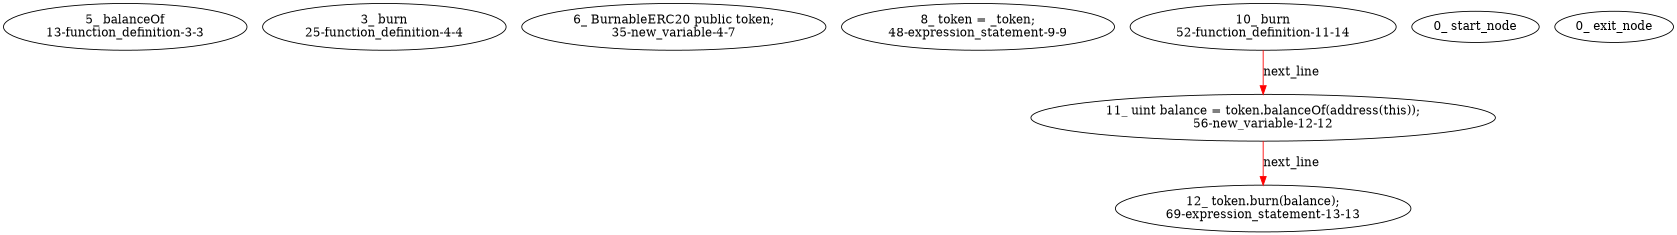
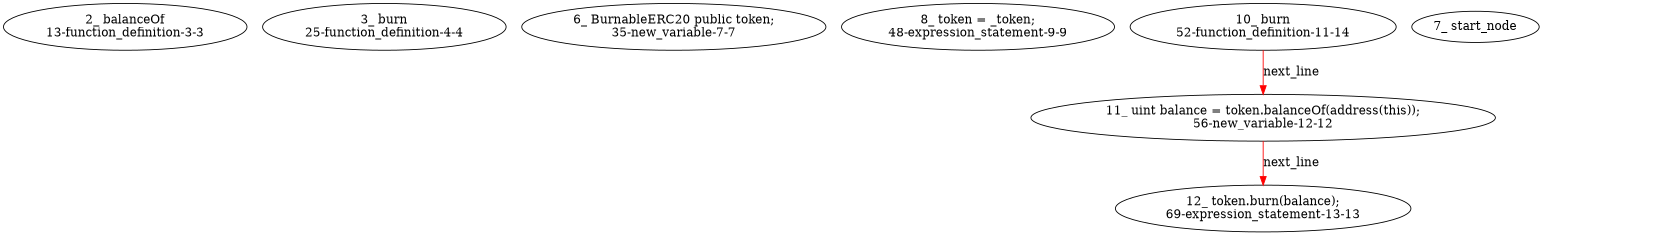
node "5_ balanceOf 13-function_definition-3-3": label "5_ balanceOf 13-function_definition-3-3" -> "2_ balanceOf 13-function_definition-3-3"
node "6_ BurnableERC20 public token; 35-new_variable-4-7": label "6_ BurnableERC20 public token; 35-new_variable-4-7" -> "6_ BurnableERC20 public token; 35-new_variable-7-7"
node "0_ start_node": label "0_ start_node" -> "7_ start_node"
node "0_ exit_node": removed
